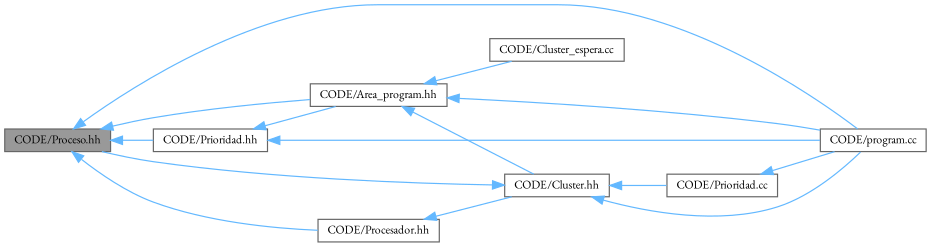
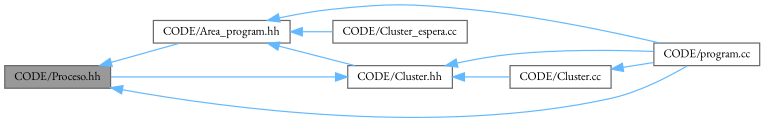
node "CODE/Prioridad.hh": removed
node "CODE/Prioridad.cc": label "CODE/Prioridad.cc" -> "CODE/Cluster.cc"
node "CODE/Procesador.hh": removed
